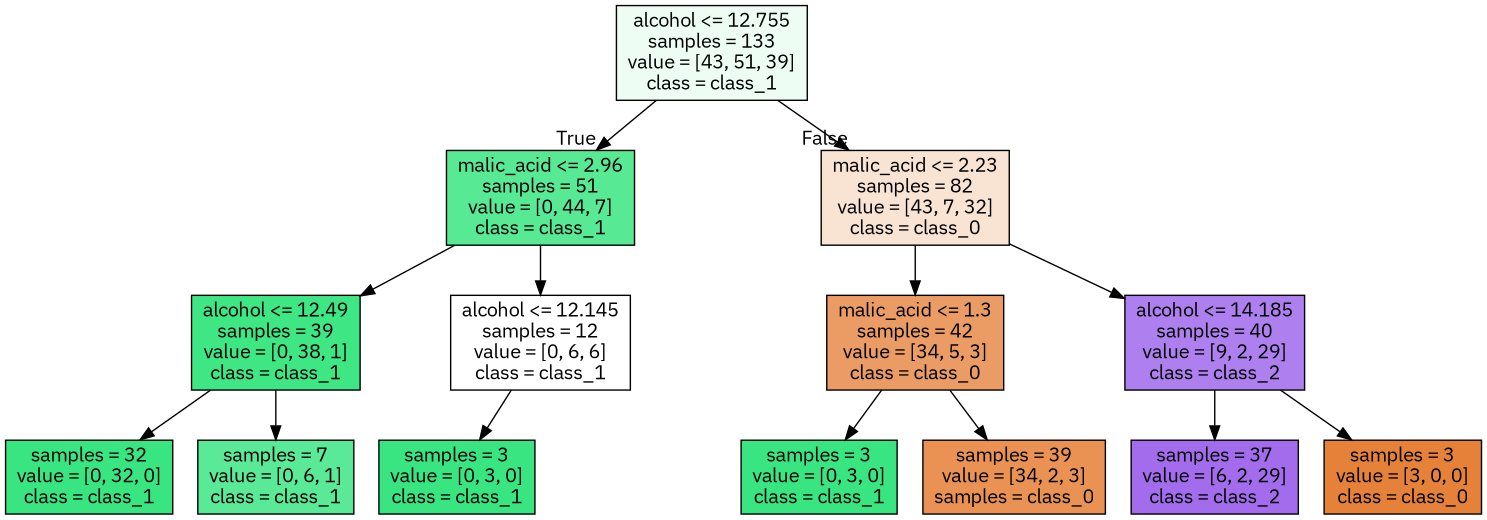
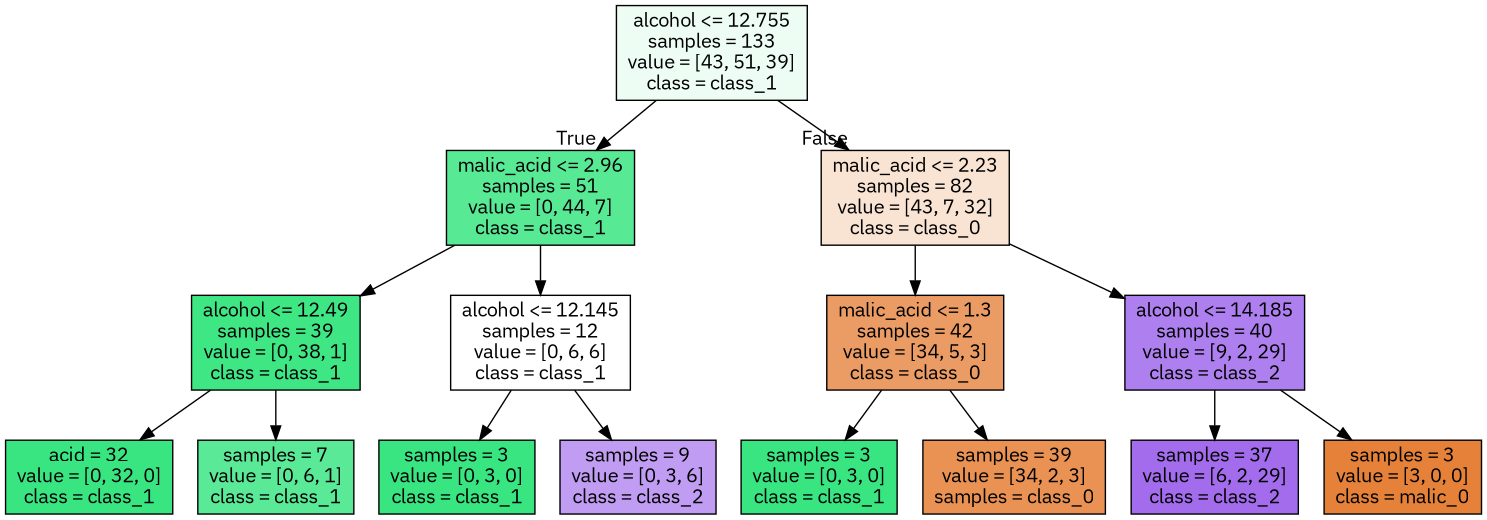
node "samples = 32 value = [0, 32, 0] class = class_1": label "samples = 32 value = [0, 32, 0] class = class_1" -> "acid = 32 value = [0, 32, 0] class = class_1"
node "samples = 9 value = [0, 3, 6] class = class_2": added
node "samples = 3 value = [3, 0, 0] class = class_0": label "samples = 3 value = [3, 0, 0] class = class_0" -> "samples = 3 value = [3, 0, 0] class = malic_0"
